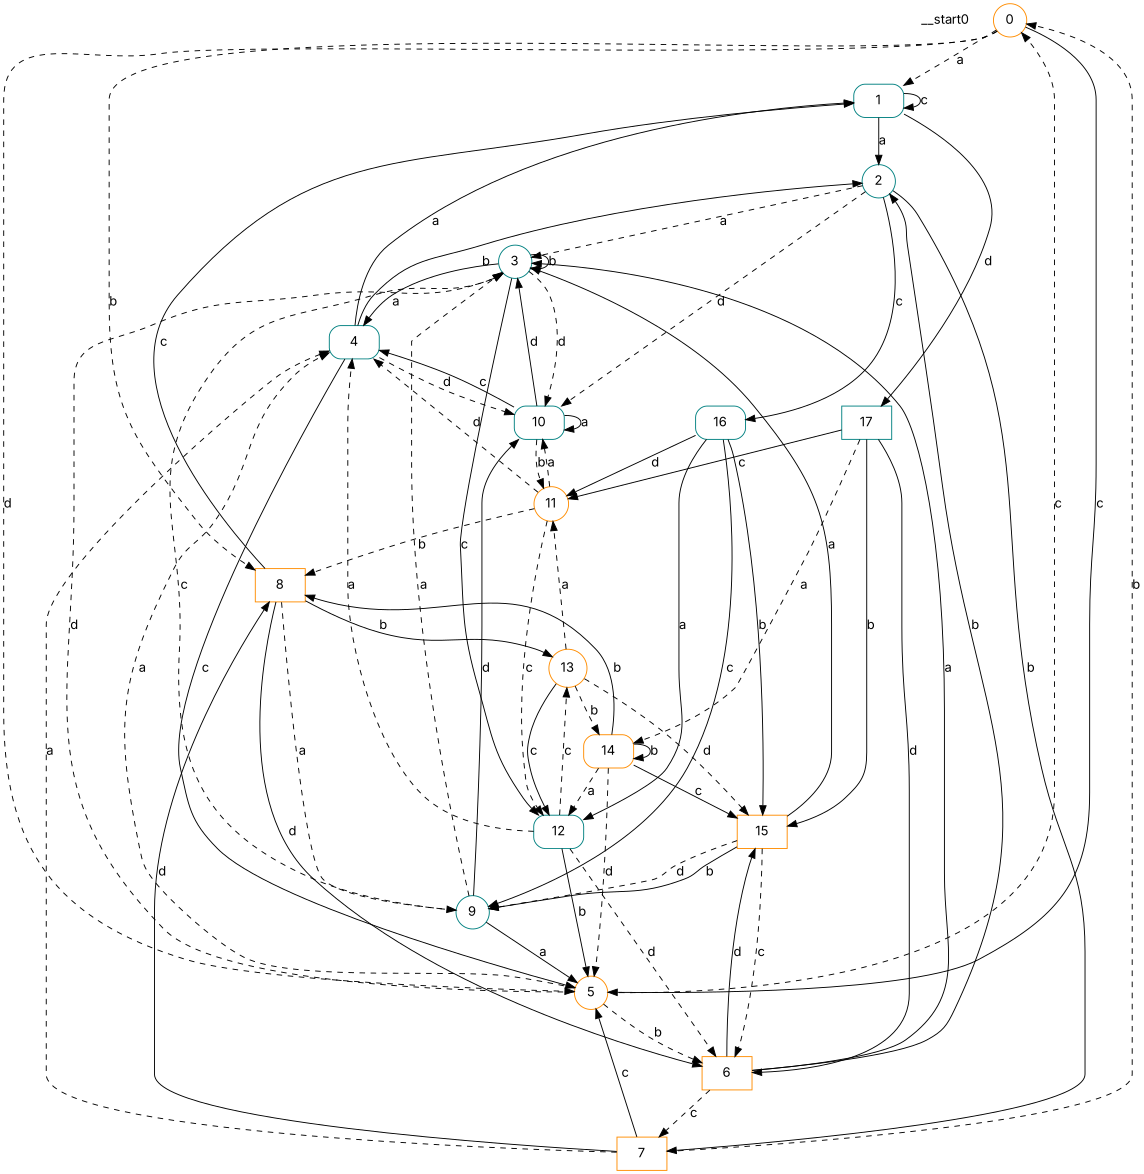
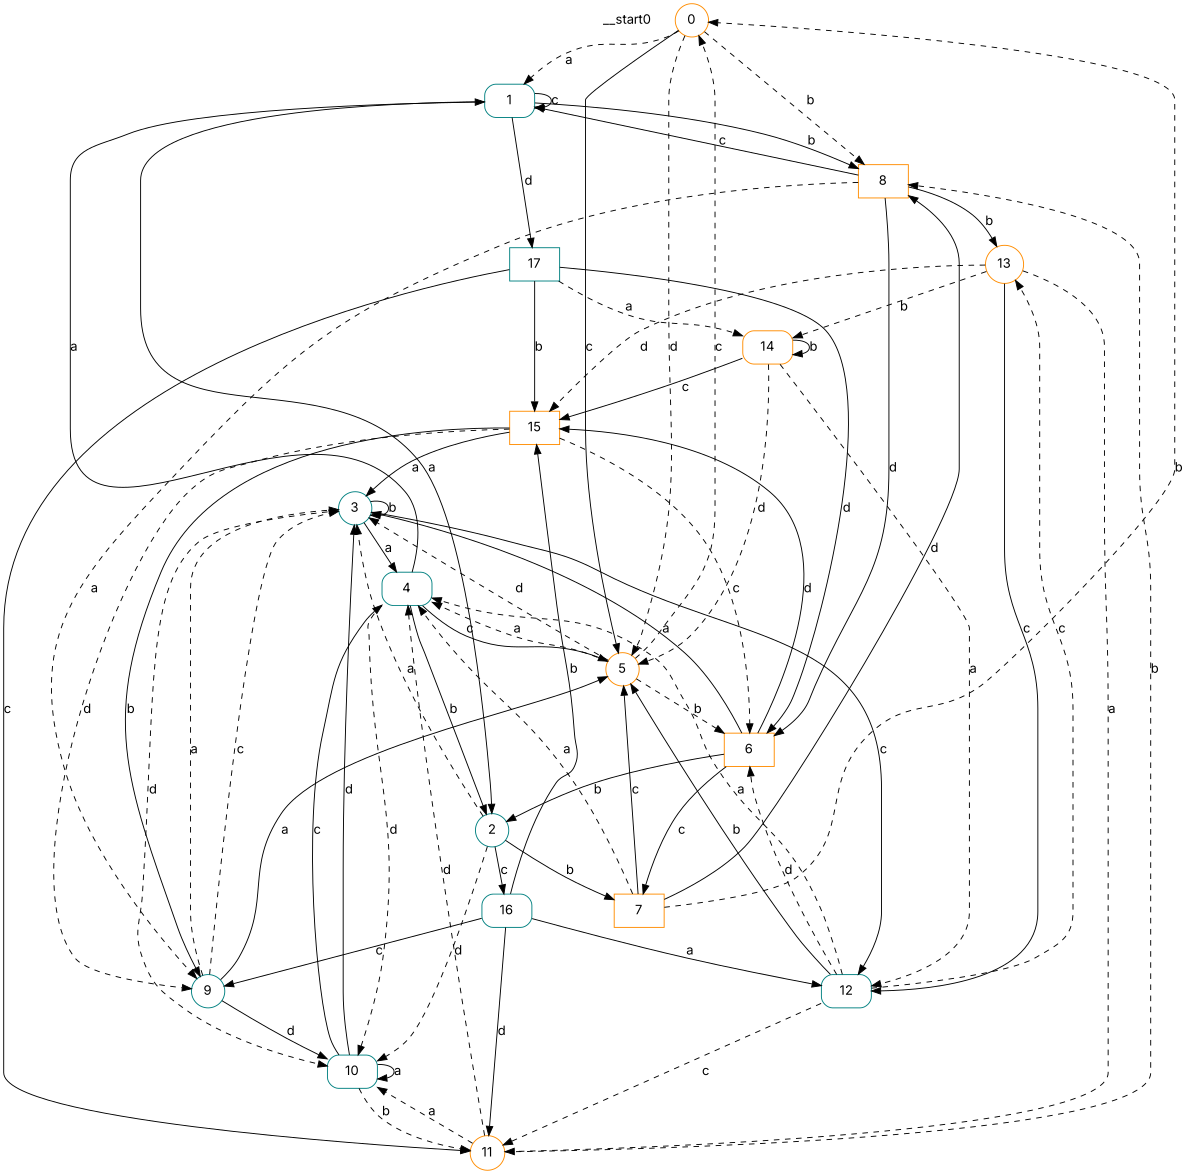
edge "14" -> "8": now "1" -> "8"
edge "11" -> "12": reversed
edge "6" -> "7": style dashed -> solid
